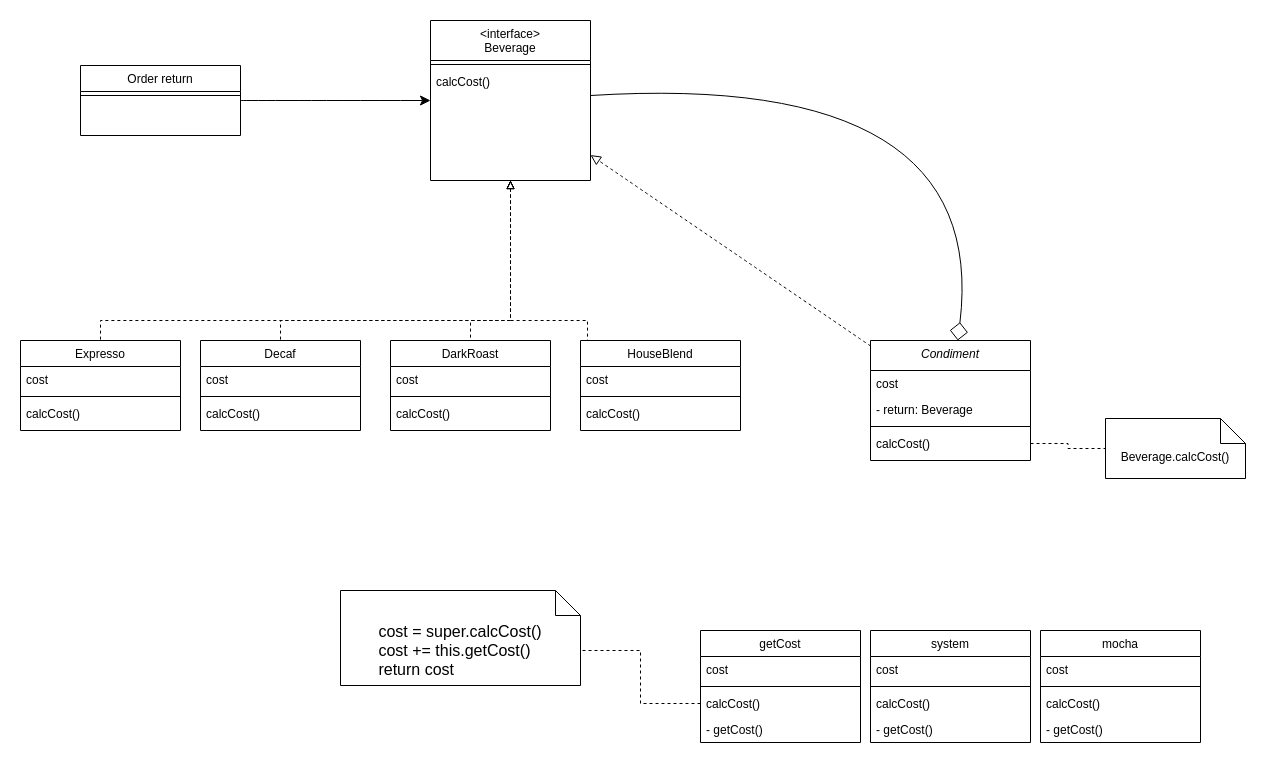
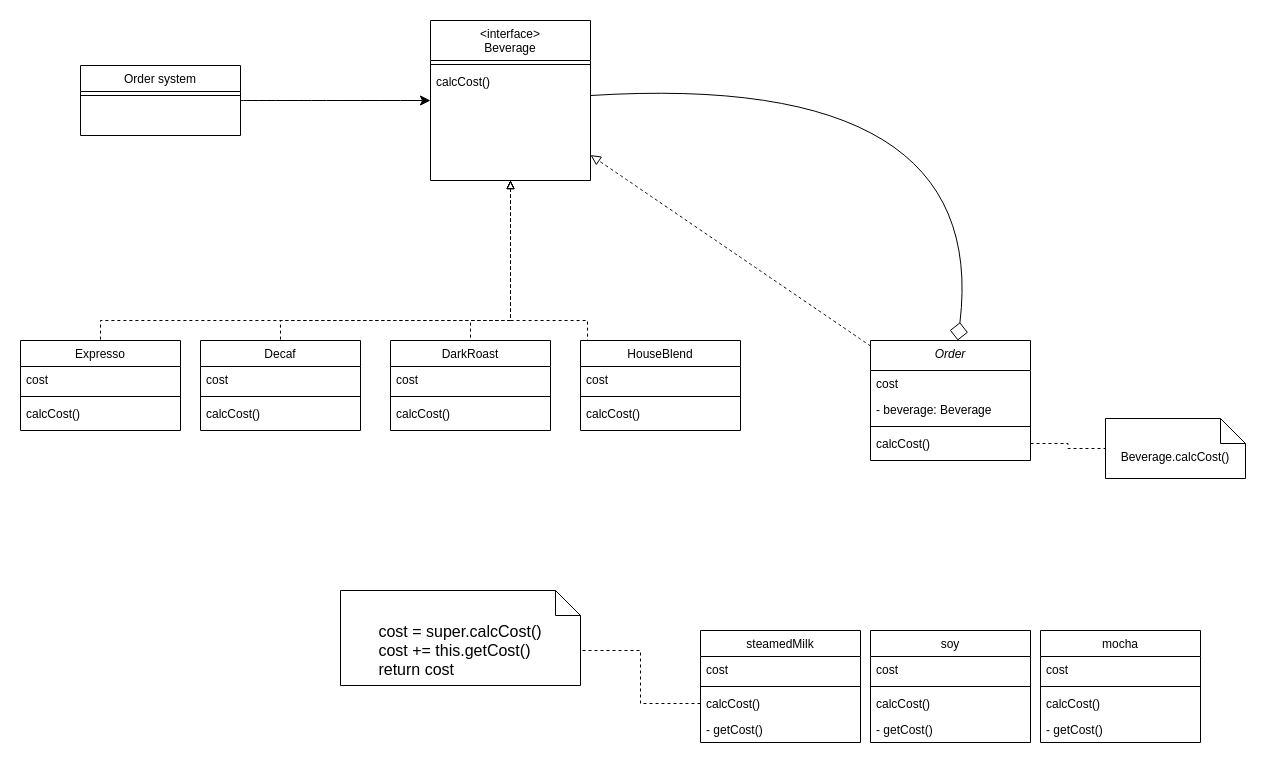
node "Order return": label "Order return" -> "Order system"
node "Condiment": label "Condiment" -> "Order"
node "- return: Beverage": label "- return: Beverage" -> "- beverage: Beverage"
node "getCost": label "getCost" -> "steamedMilk"
node "system": label "system" -> "soy"
